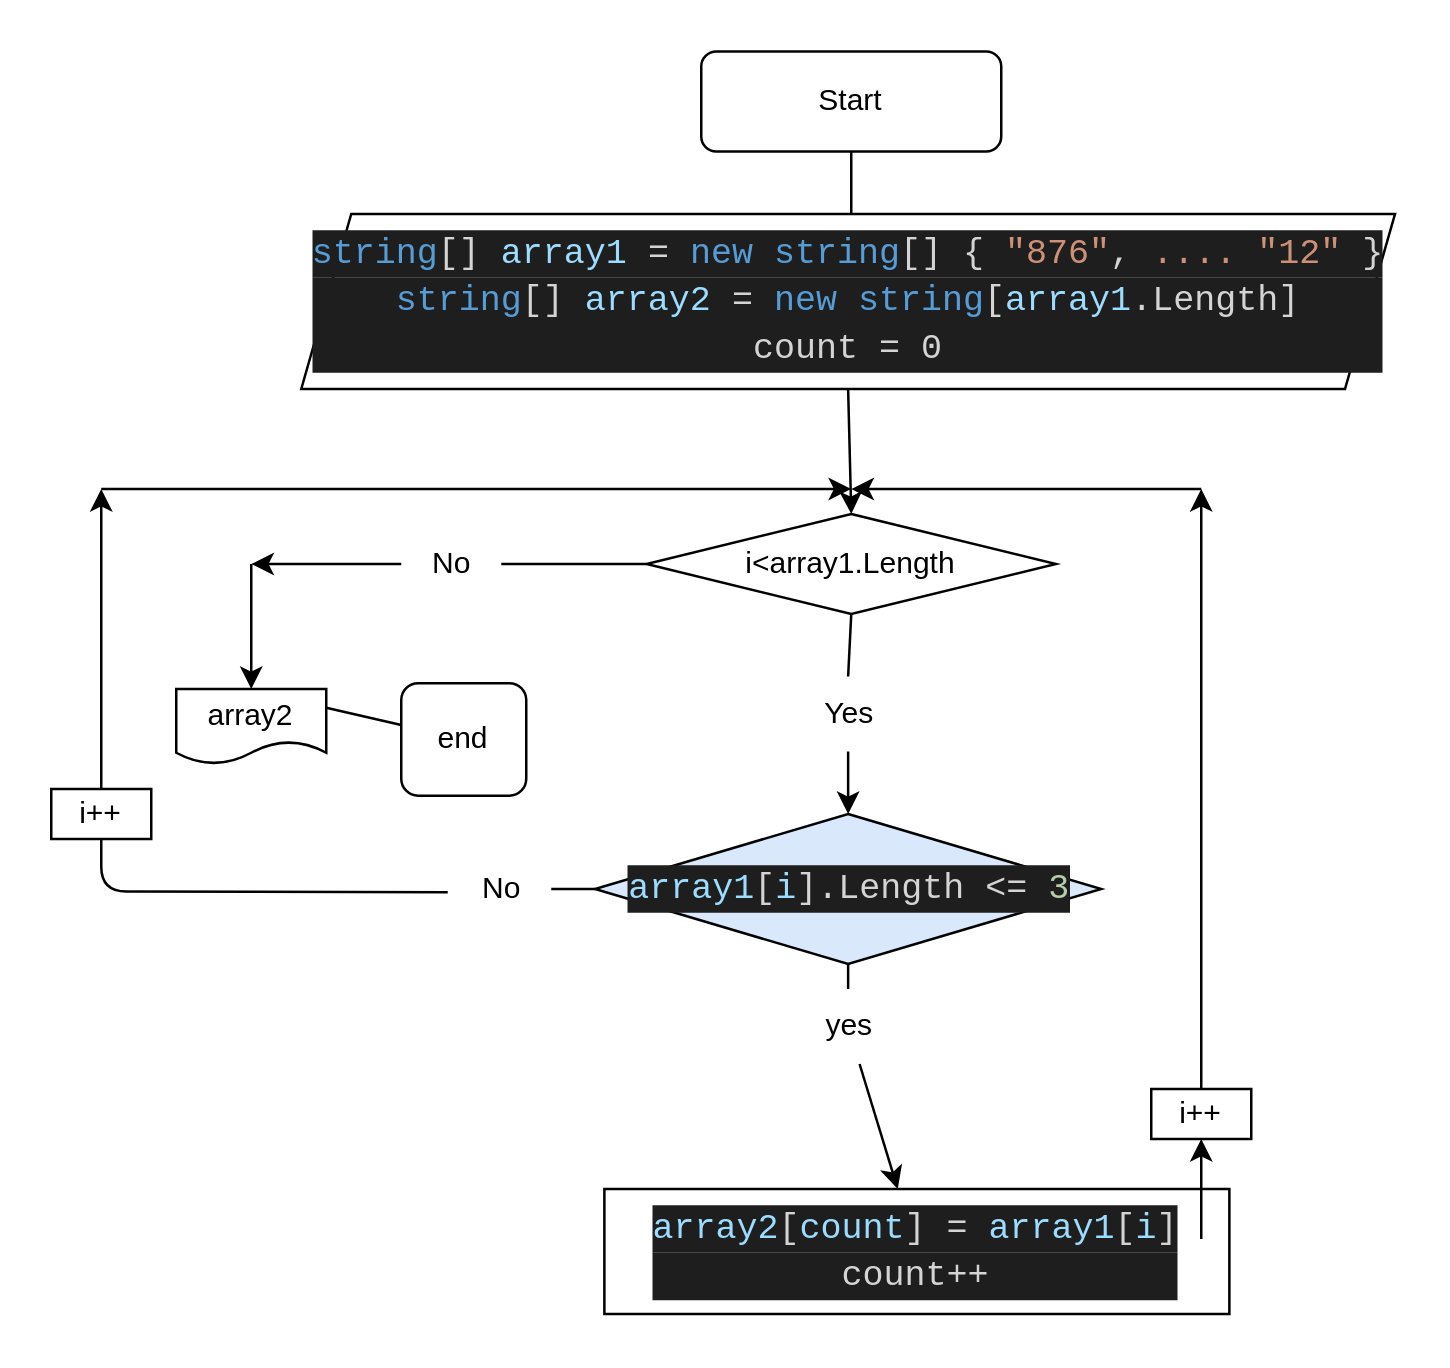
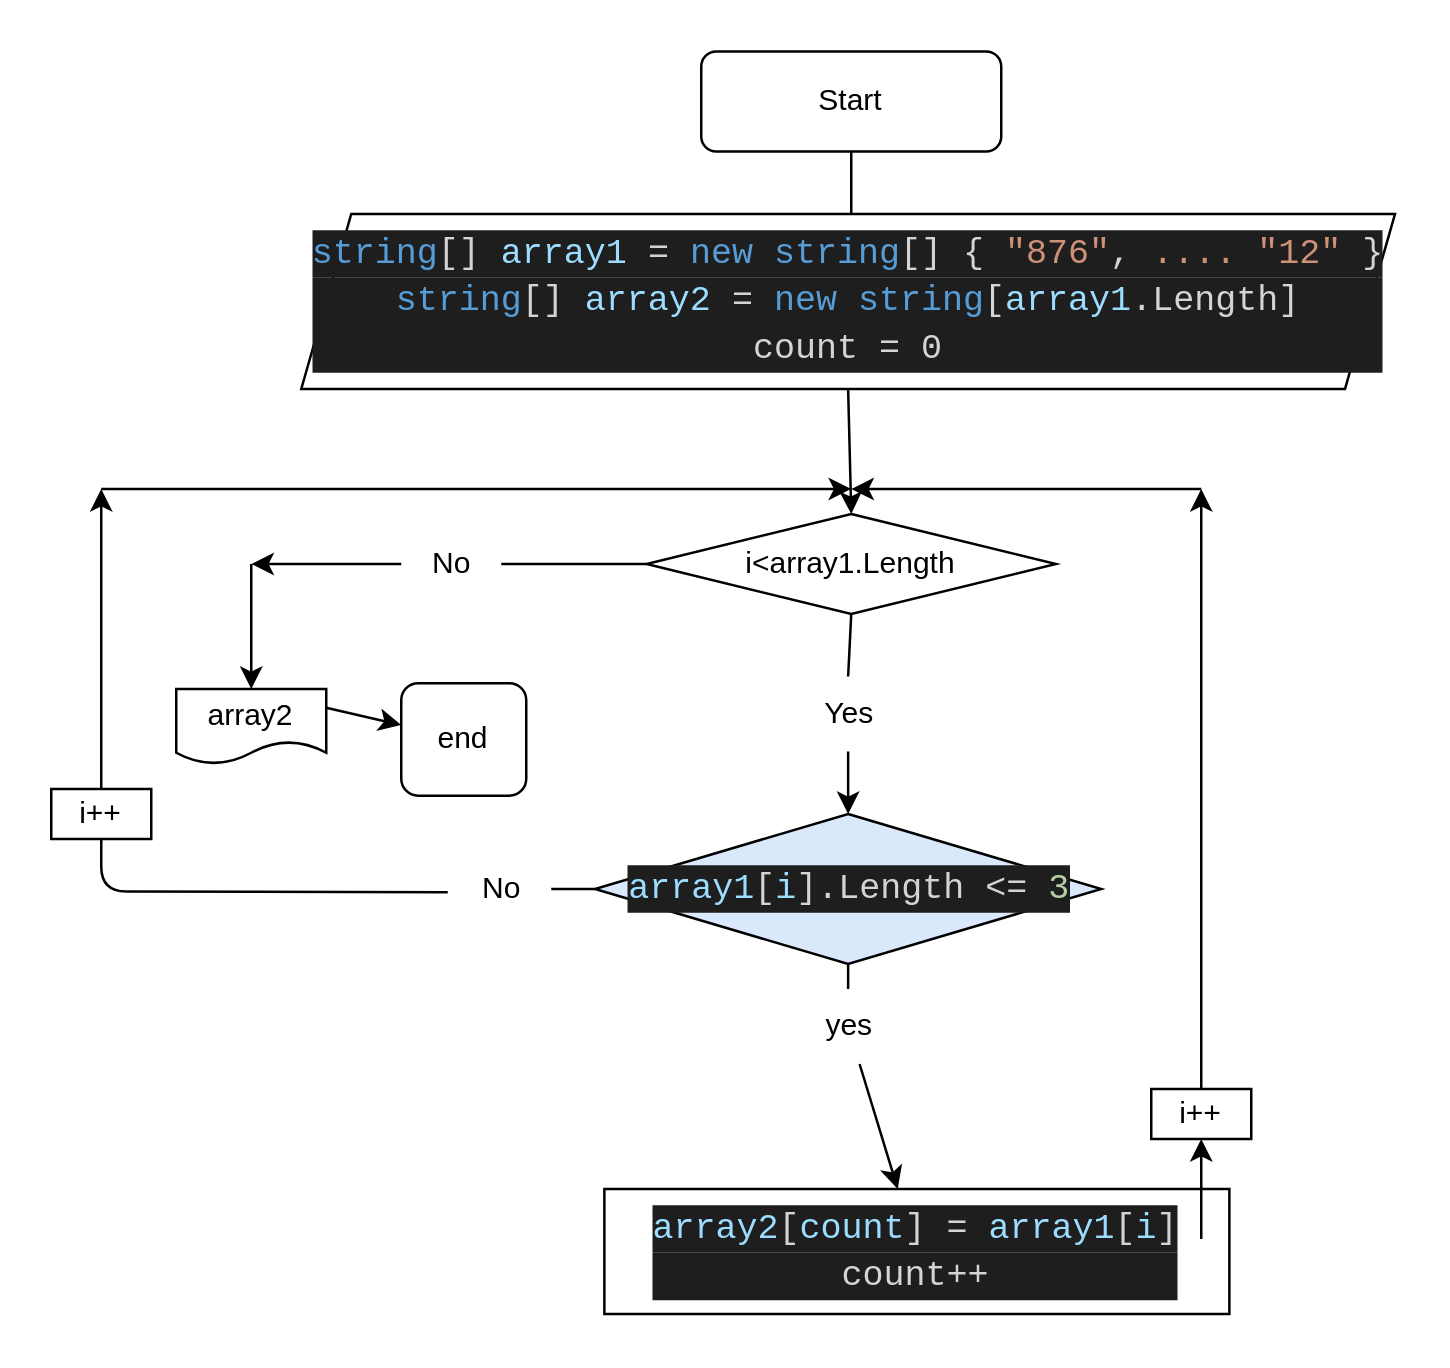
edge "array2" -- "end": arrowhead none -> classic
